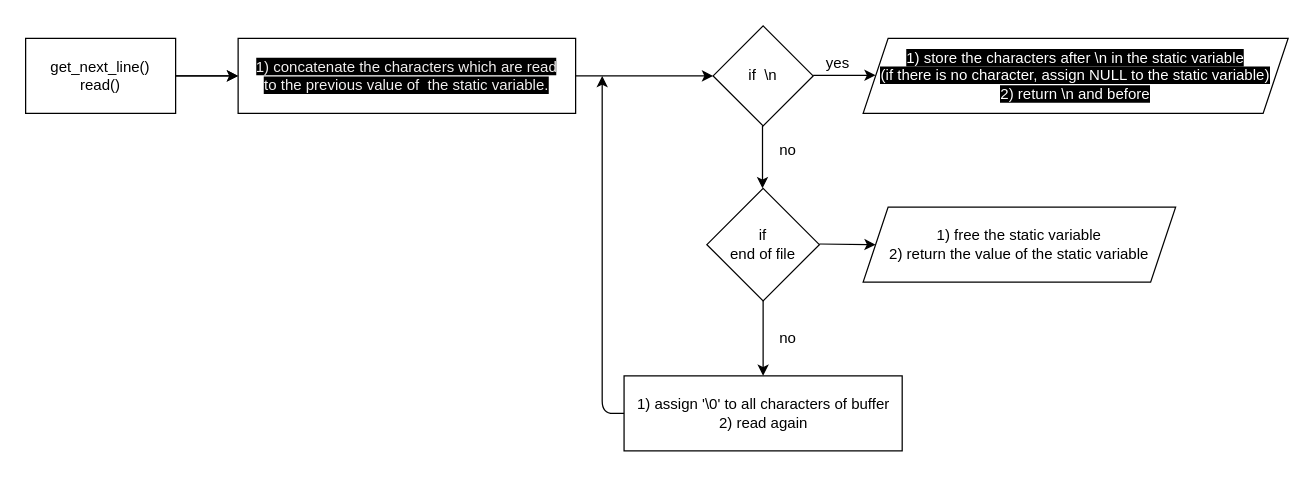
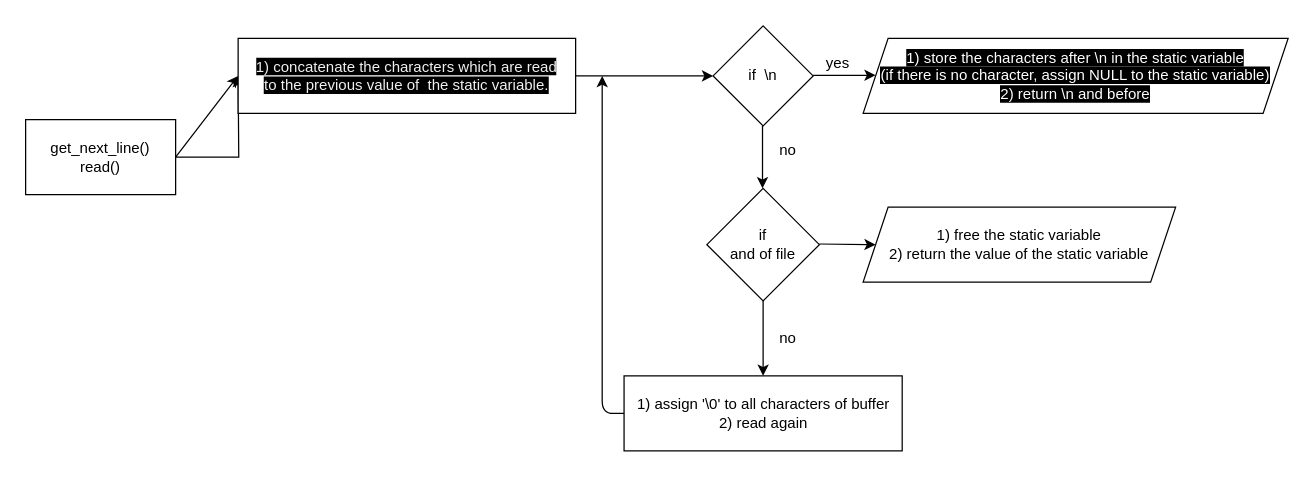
node "get_next_line() read()": moved (101, 76) -> (101, 157)
node "if end of file": label "if end of file" -> "if and of file"
